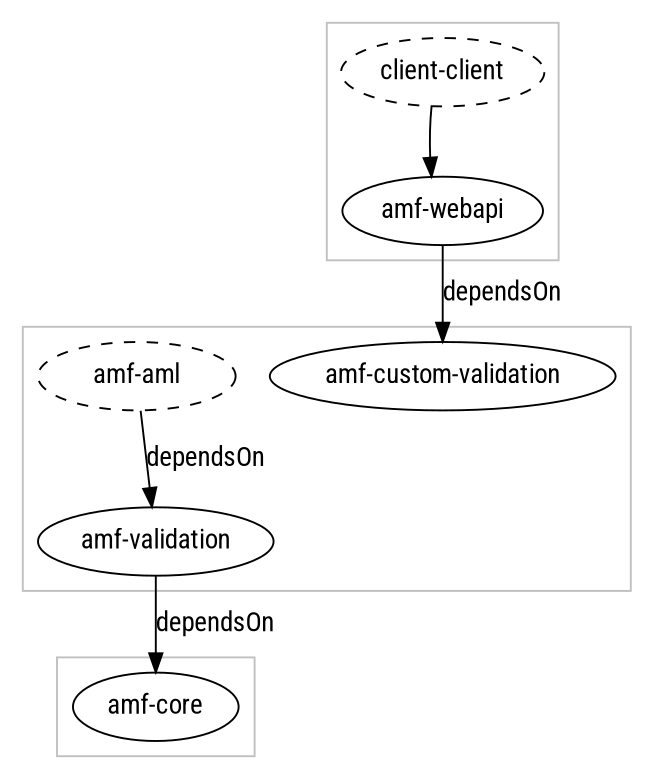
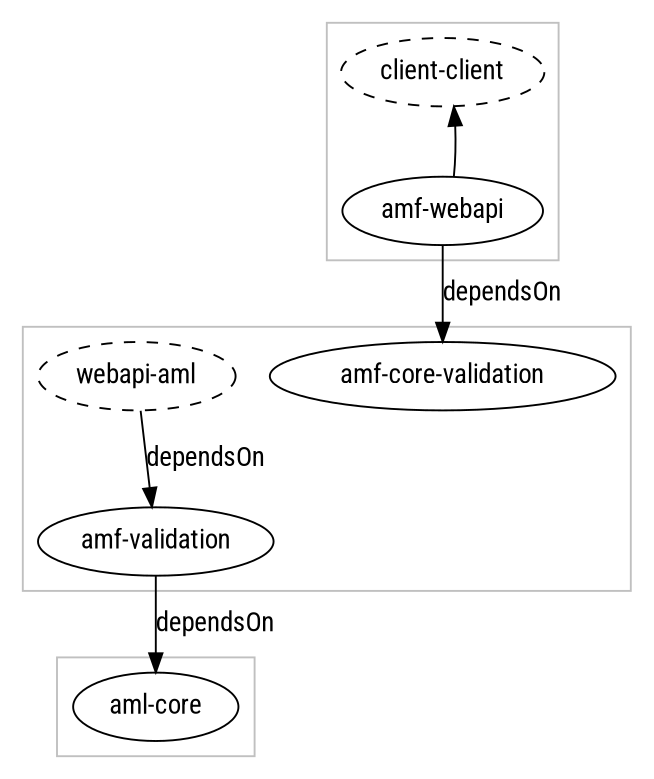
edge "client-client" -> "amf-webapi": reversed
node "amf-aml": label "amf-aml" -> "webapi-aml"
node "amf-custom-validation": label "amf-custom-validation" -> "amf-core-validation"
node "amf-core": label "amf-core" -> "aml-core"
